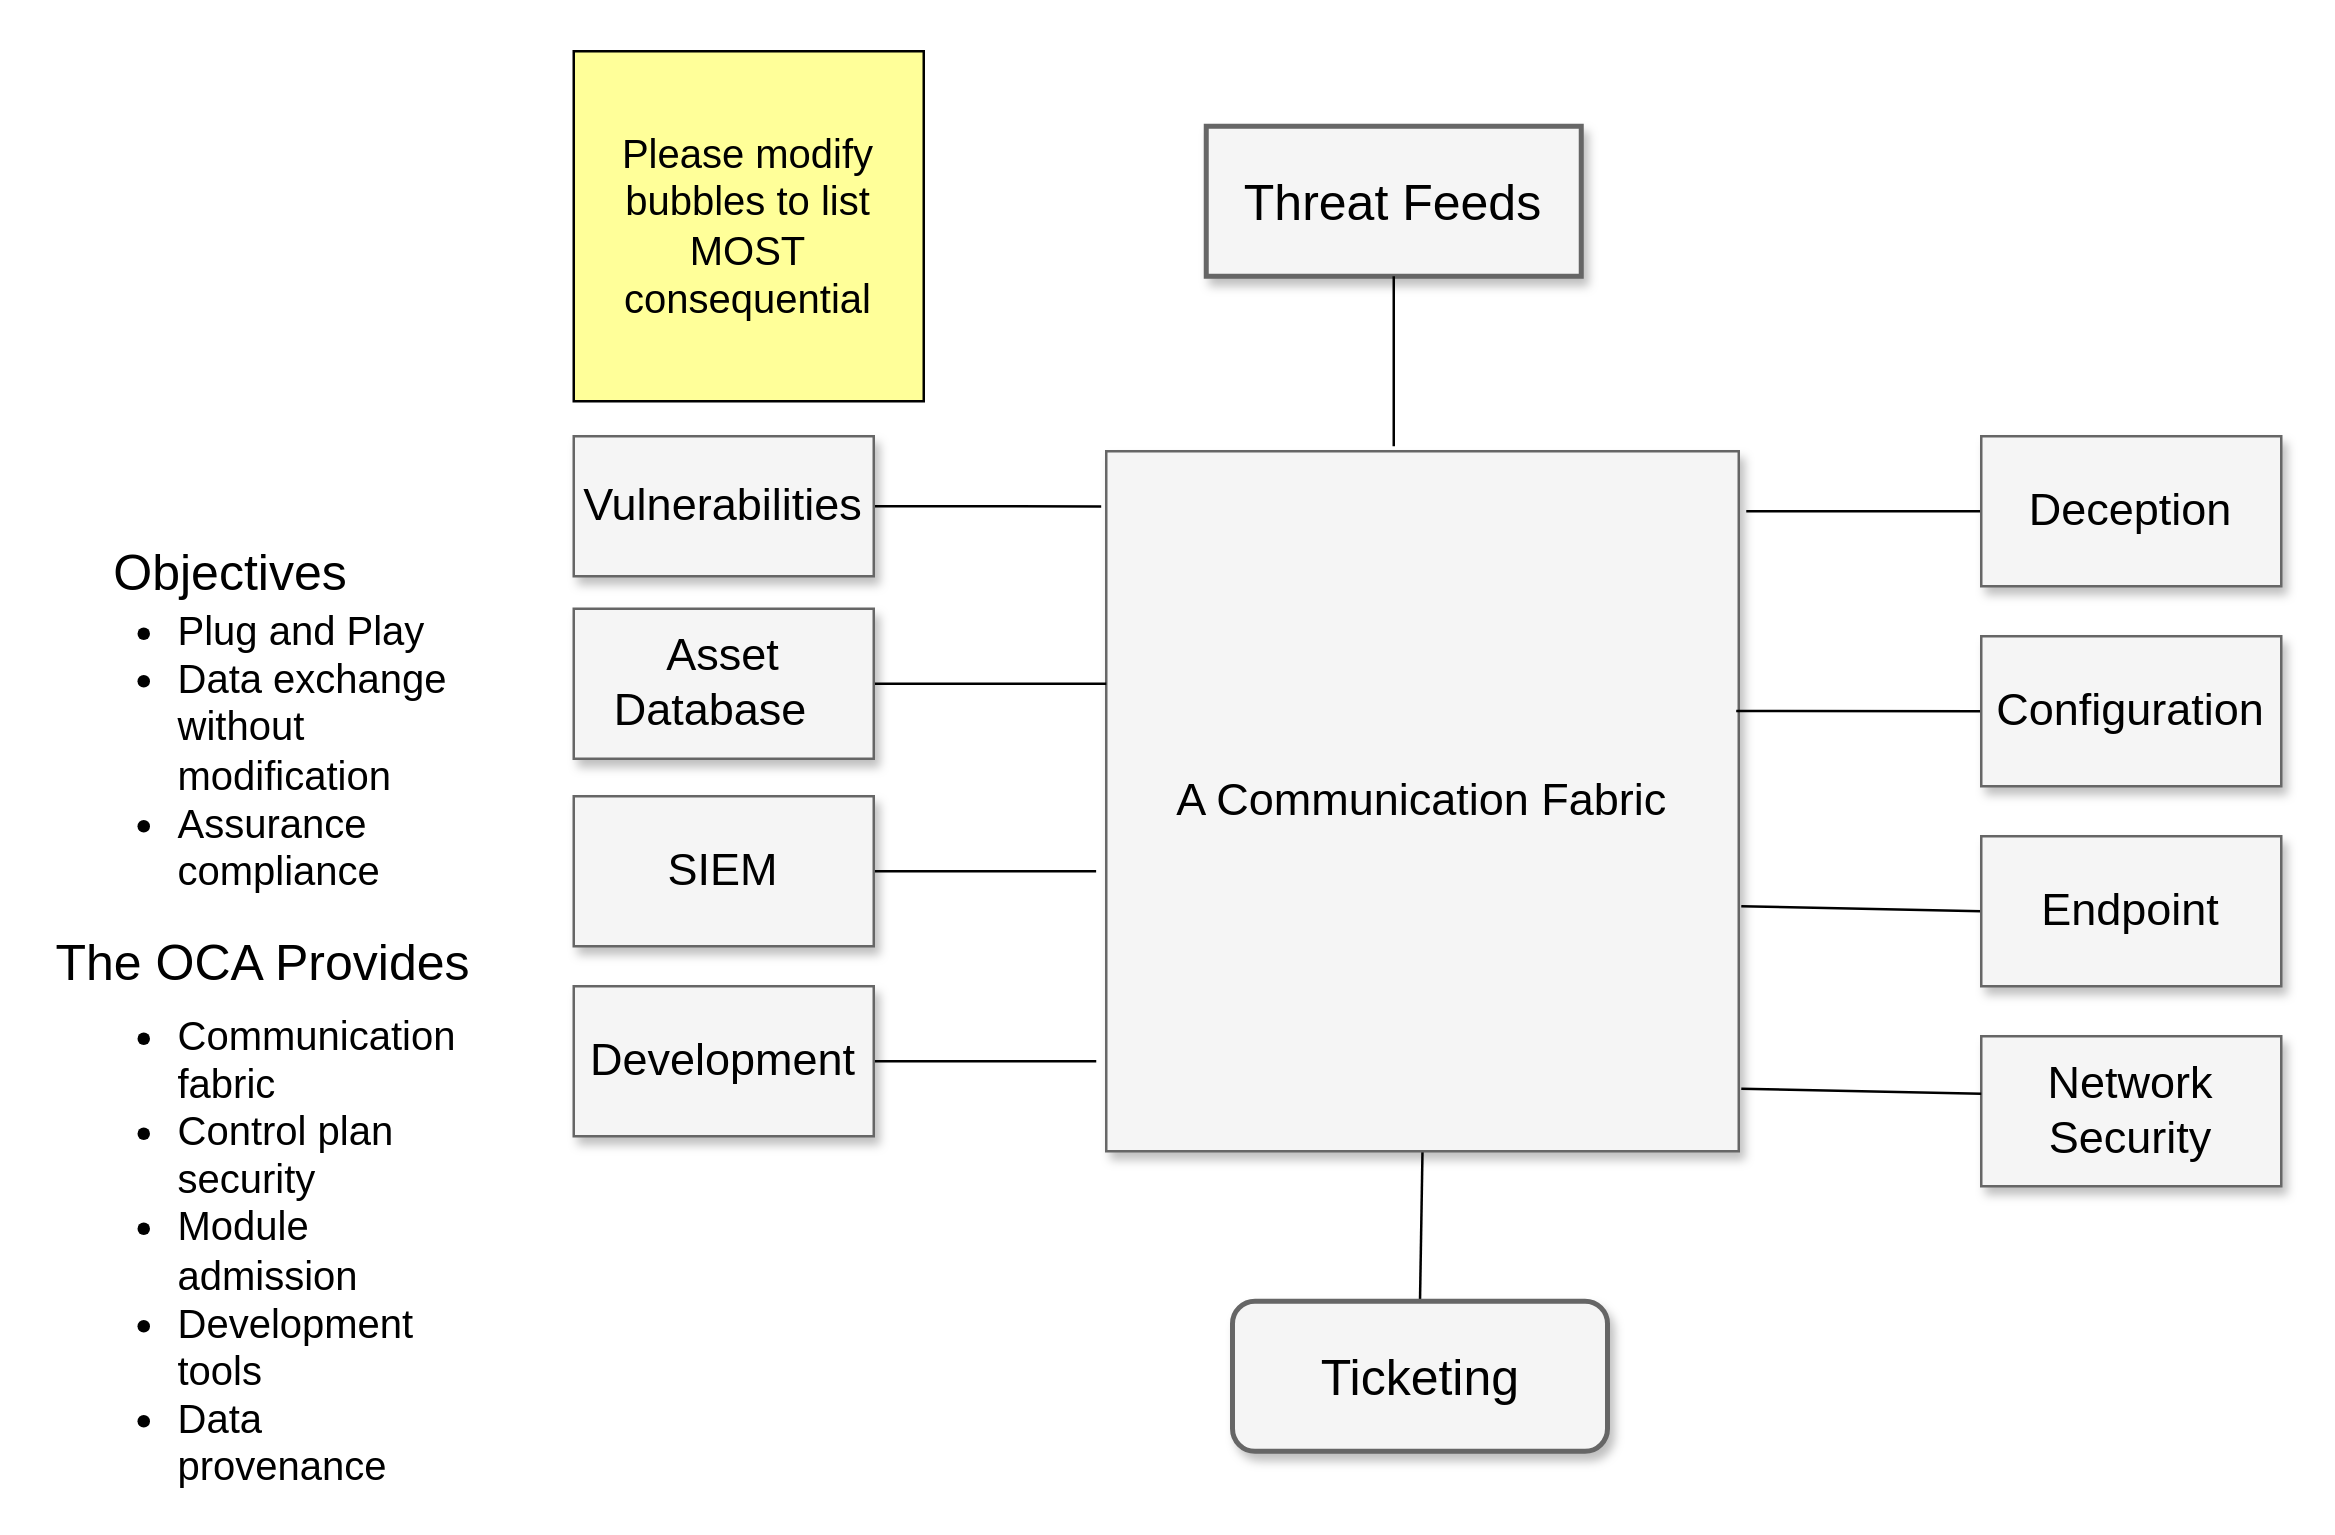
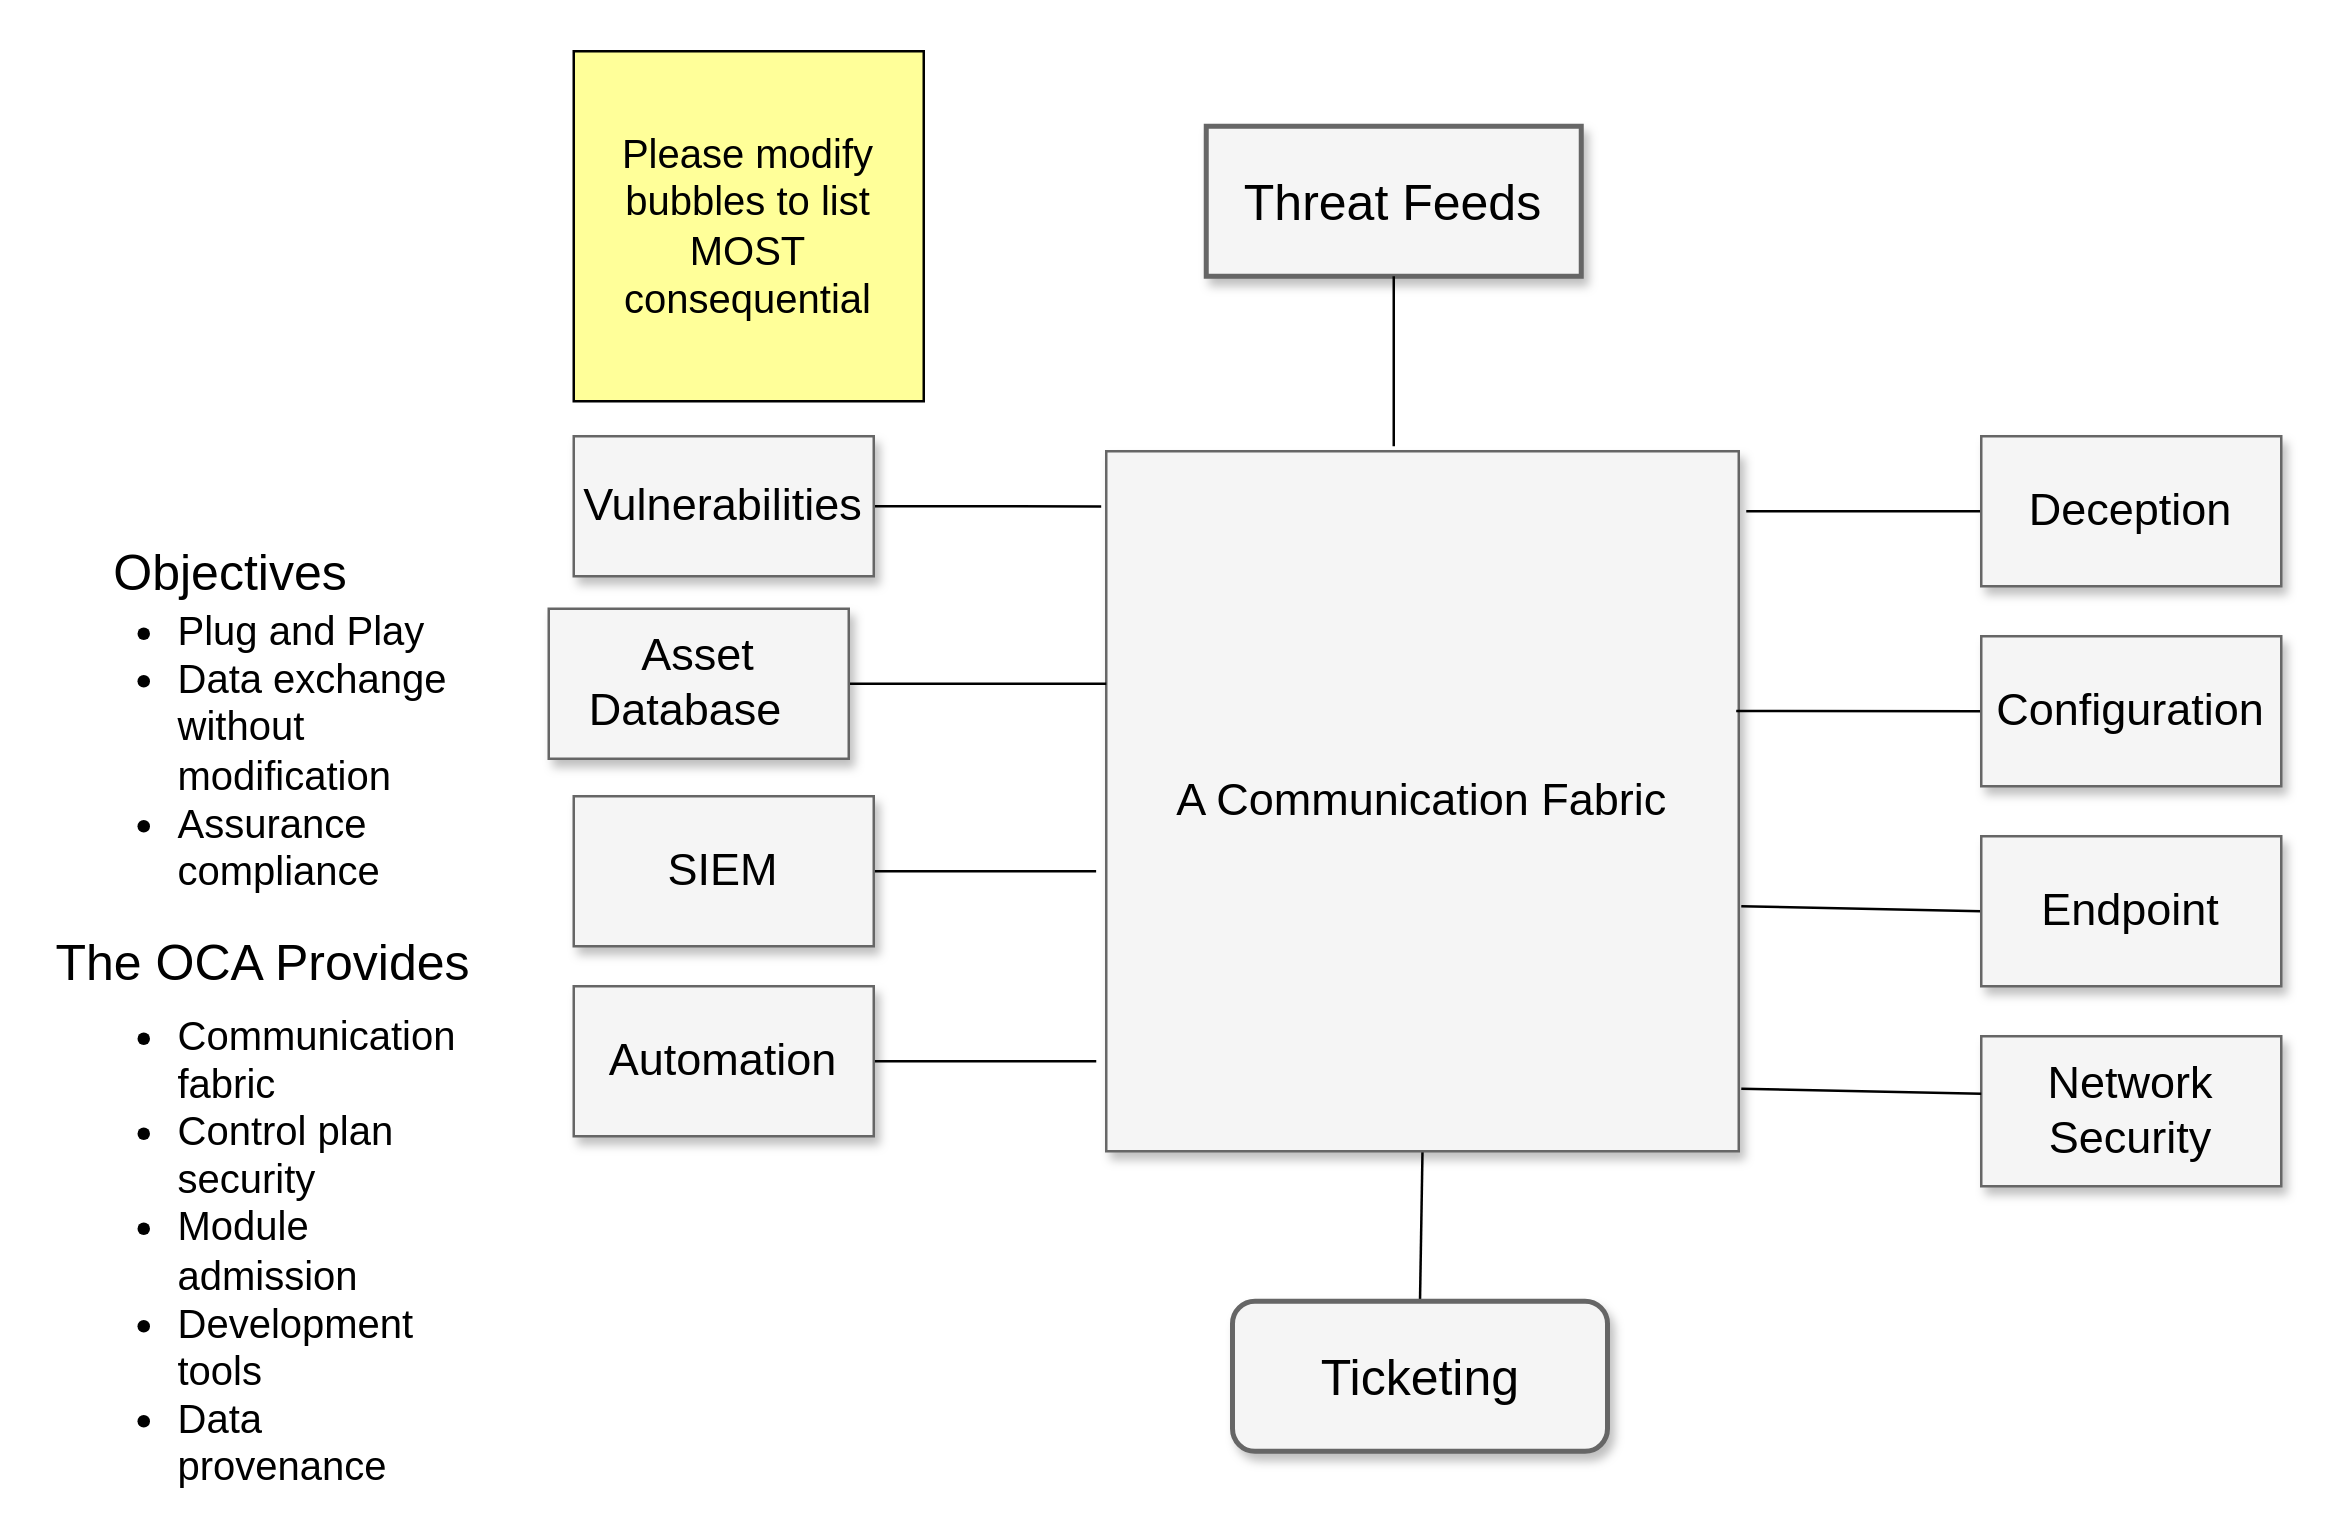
node "Asset Database": moved (724, 684) -> (699, 684)
node "Development": label "Development" -> "Automation"
